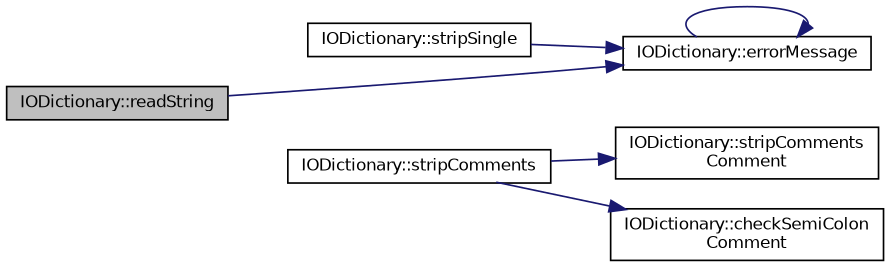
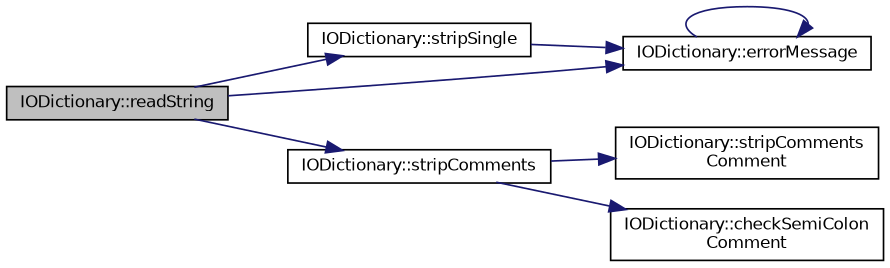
edge "IODictionary::readString" -> "IODictionary::stripSingle": added
edge "IODictionary::readString" -> "IODictionary::stripComments": added
